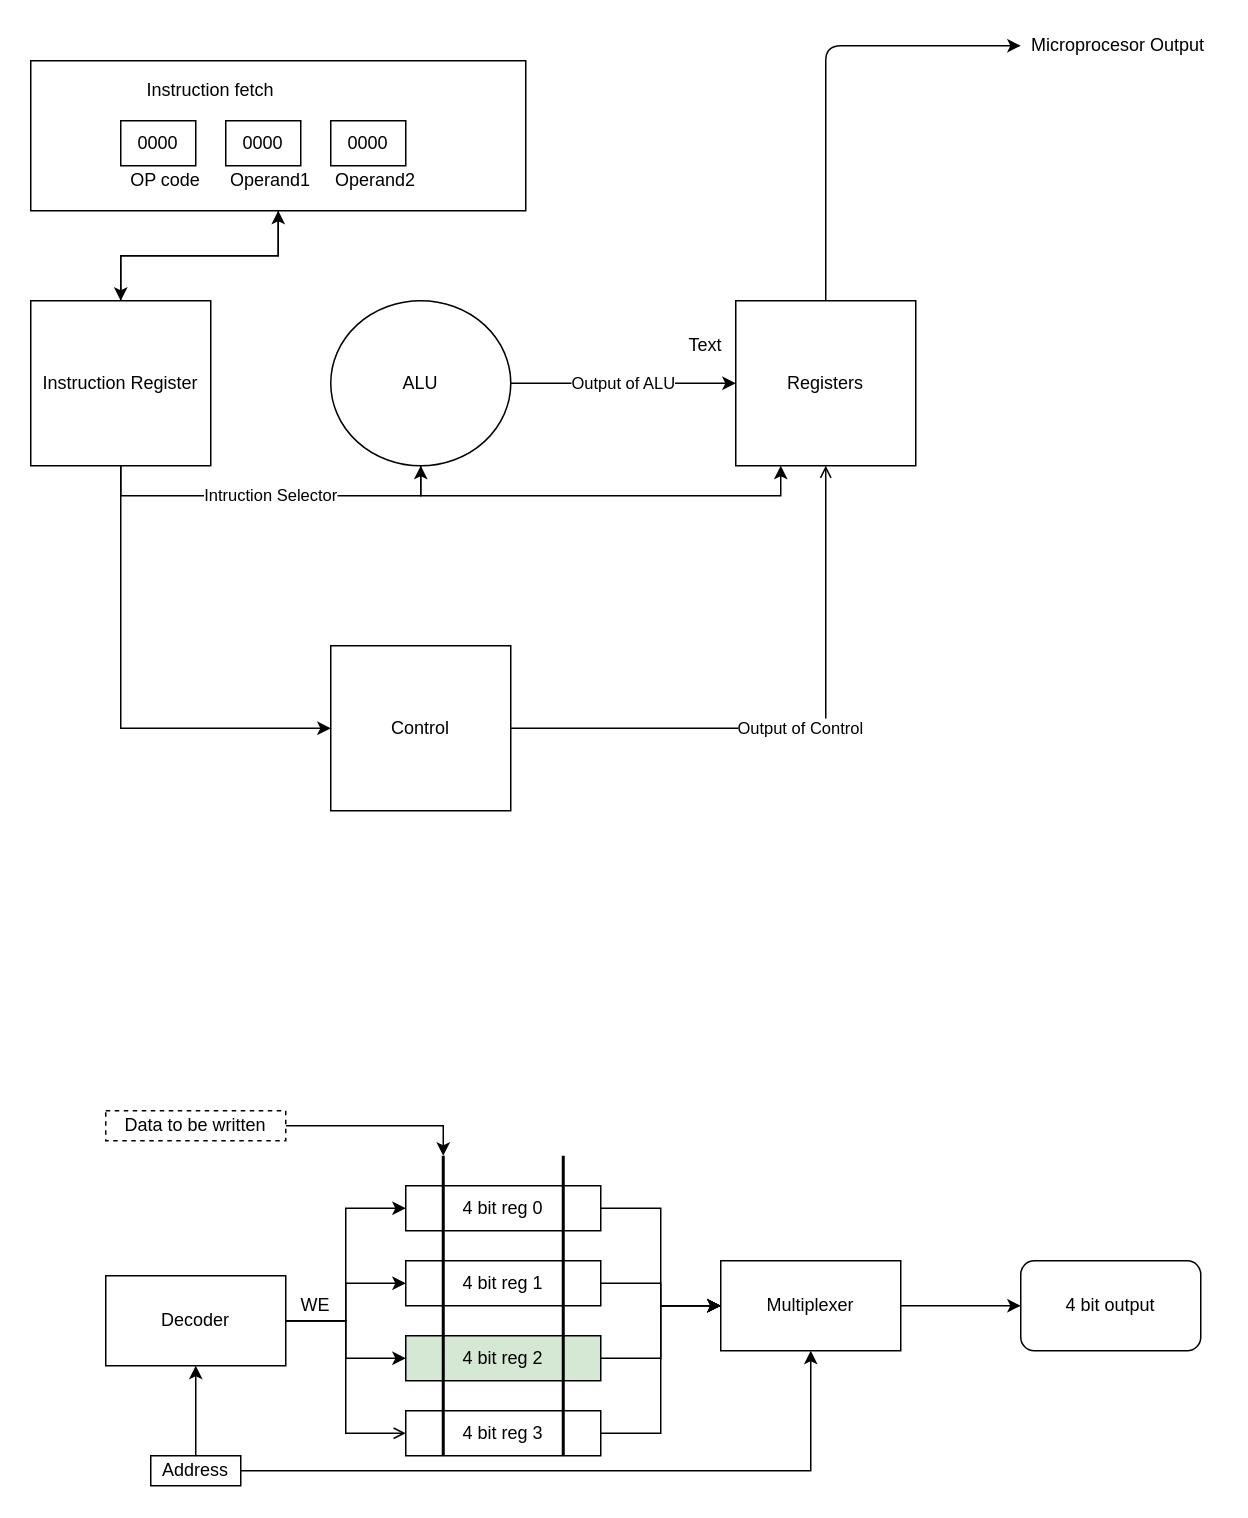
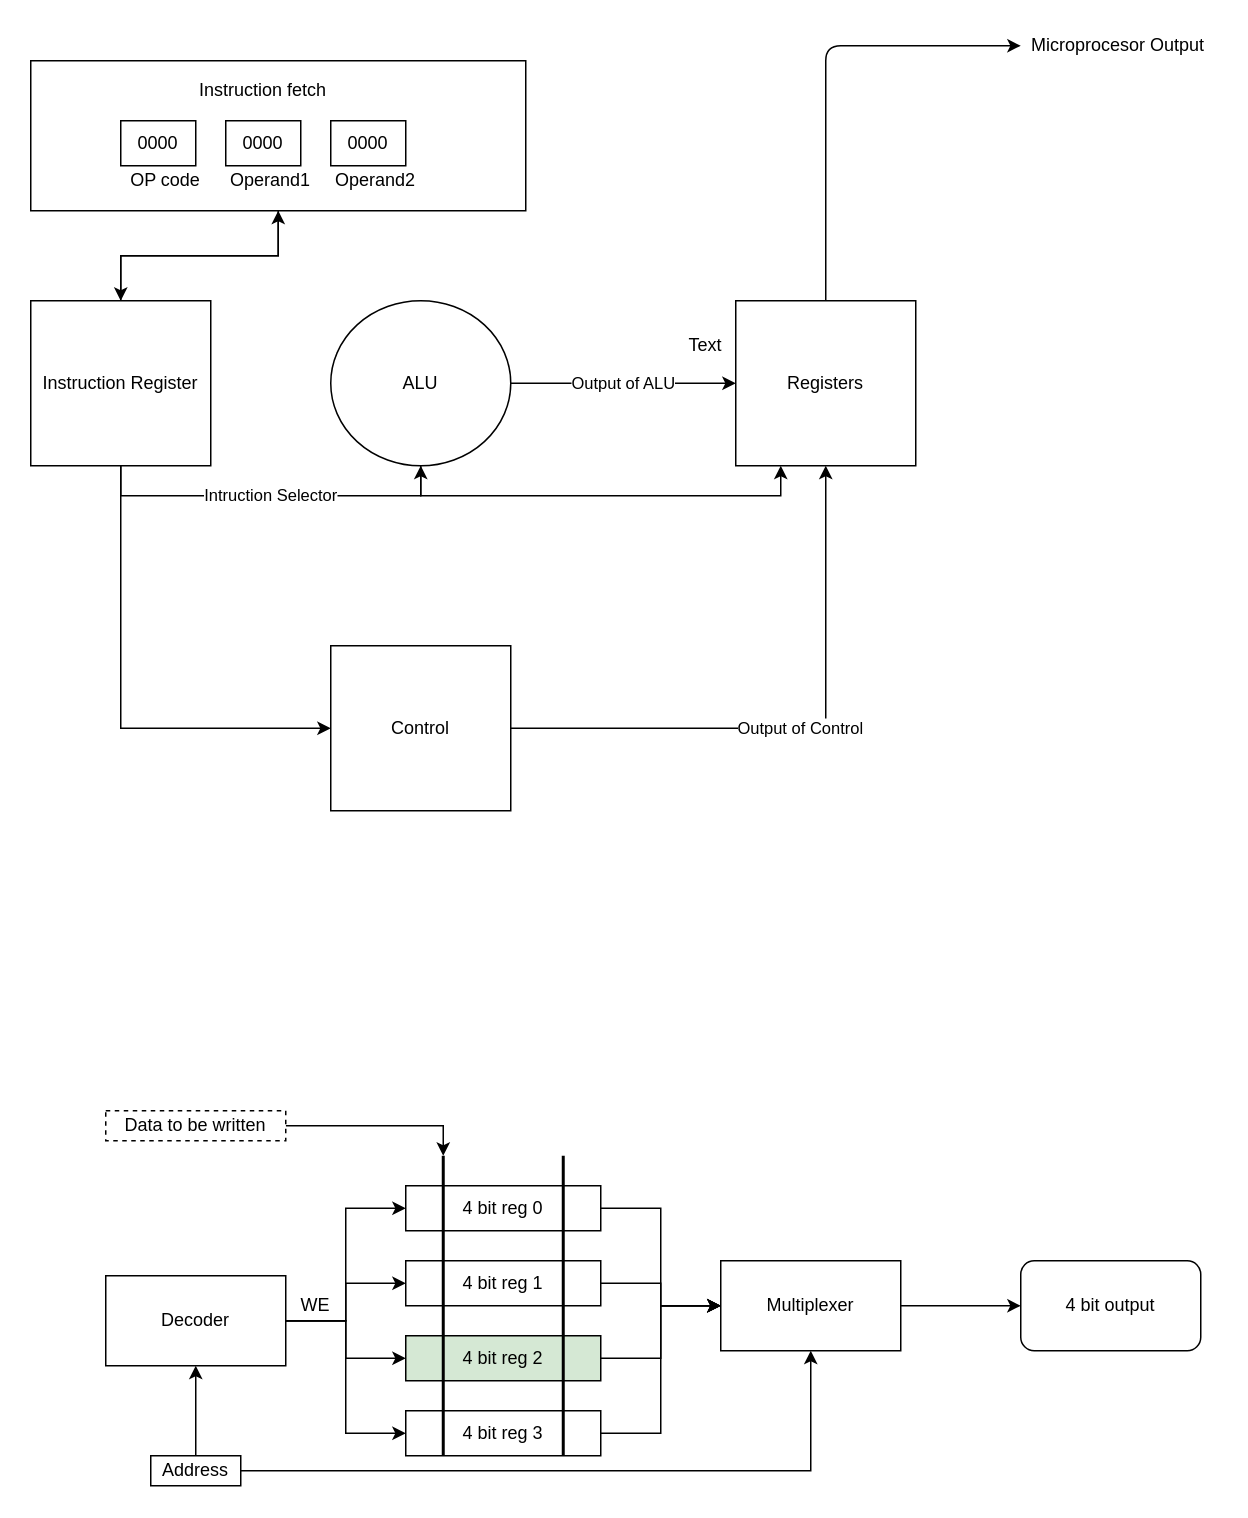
node "Instruction fetch": moved (211, 91) -> (263, 91)
edge "Control" -> "Registers": arrowhead open -> classic
edge "Decoder" -> "4 bit reg 3": arrowhead open -> classic
